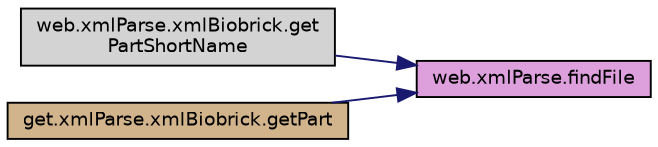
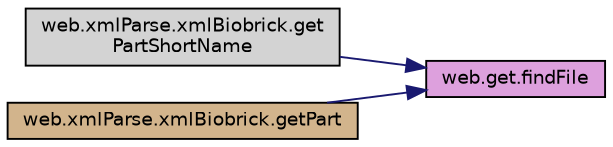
node "web.xmlParse.findFile": label "web.xmlParse.findFile" -> "web.get.findFile"
node "get.xmlParse.xmlBiobrick.getPart": label "get.xmlParse.xmlBiobrick.getPart" -> "web.xmlParse.xmlBiobrick.getPart"
